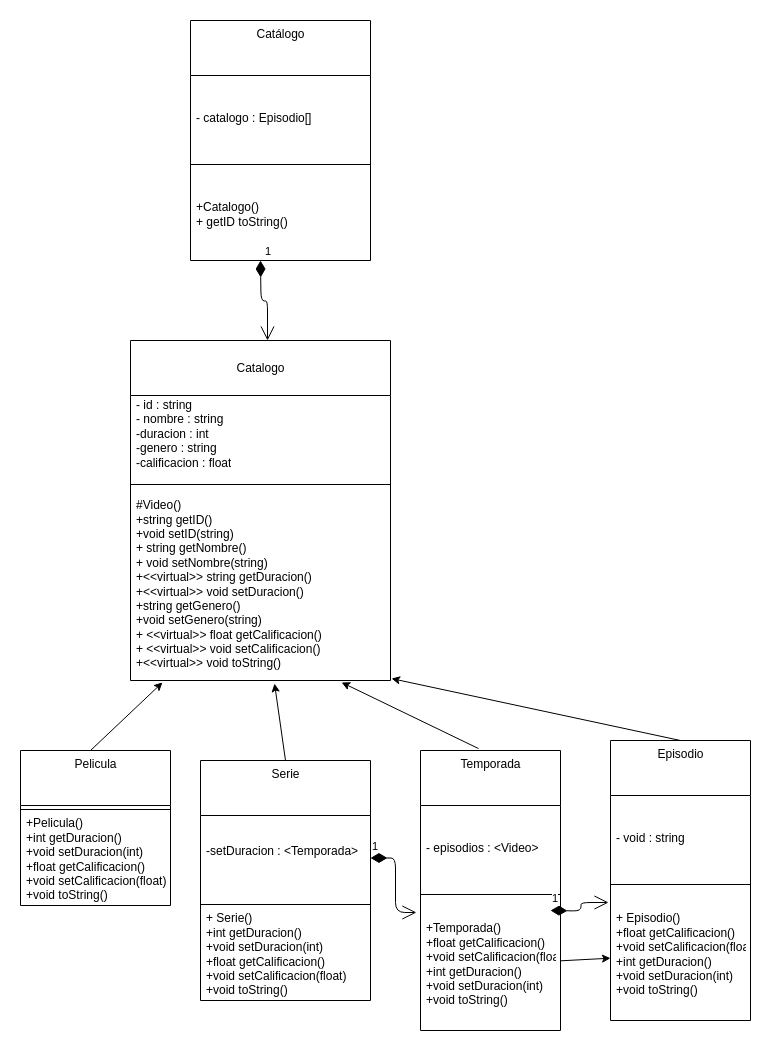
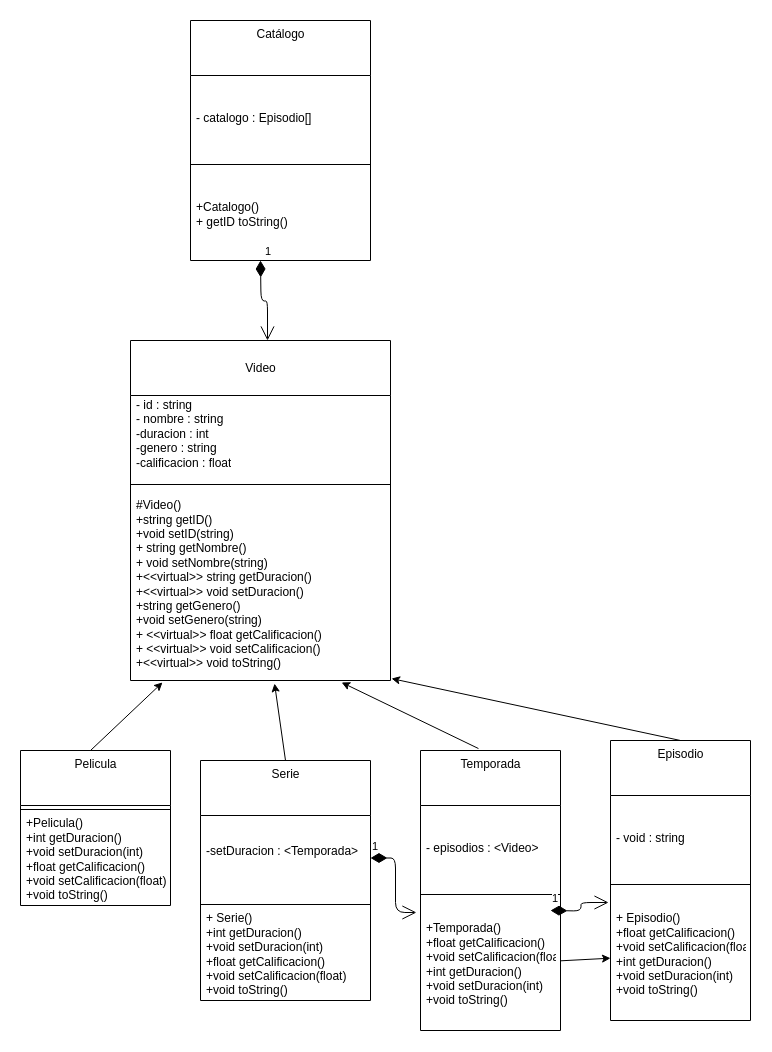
node "Catalogo": label "Catalogo" -> "Video"
